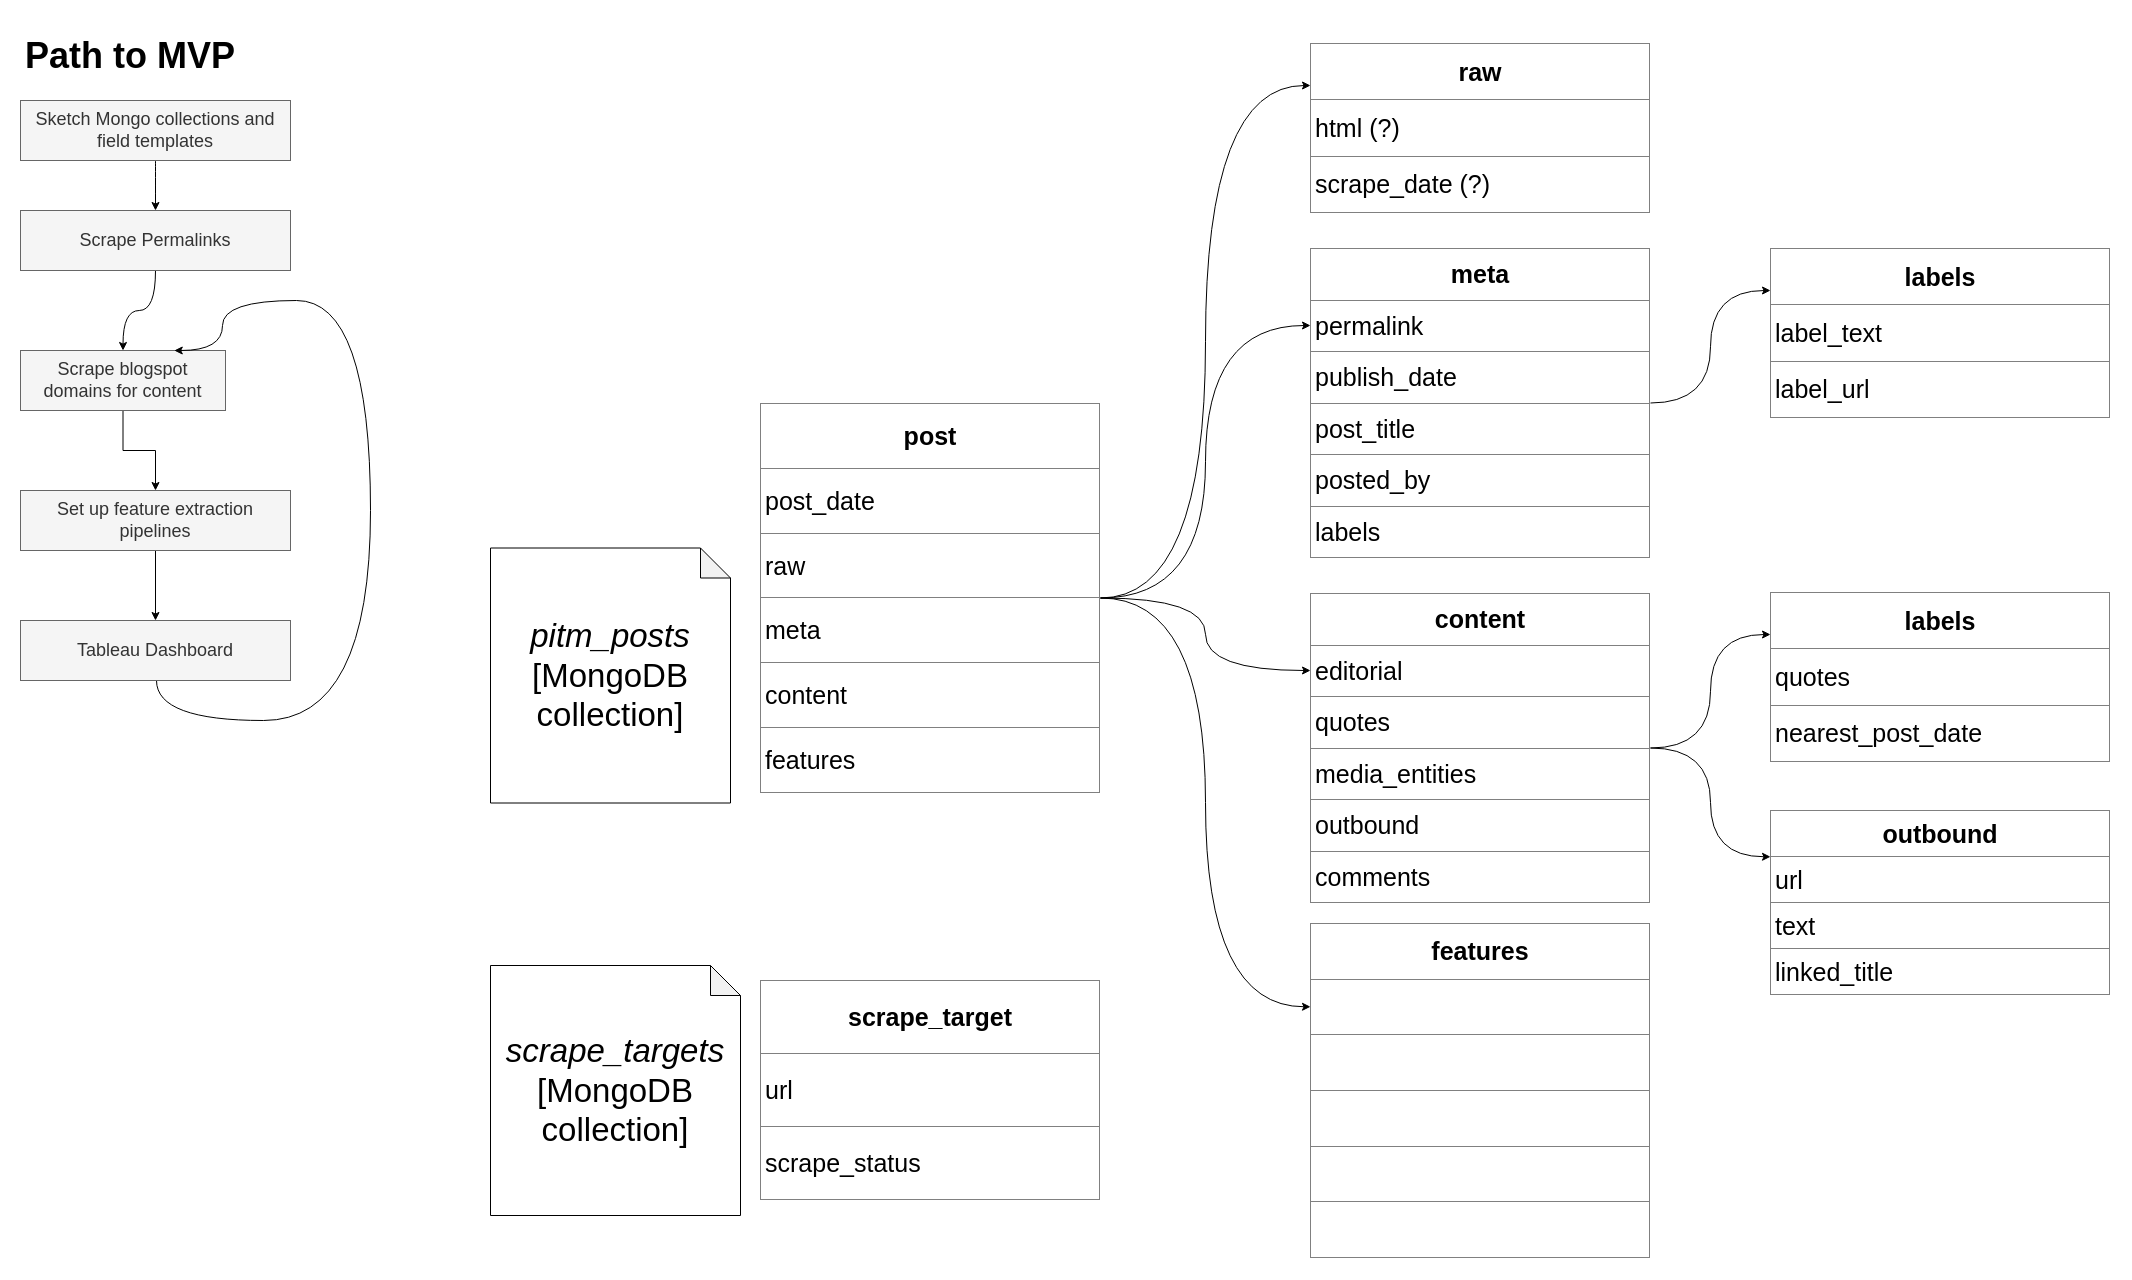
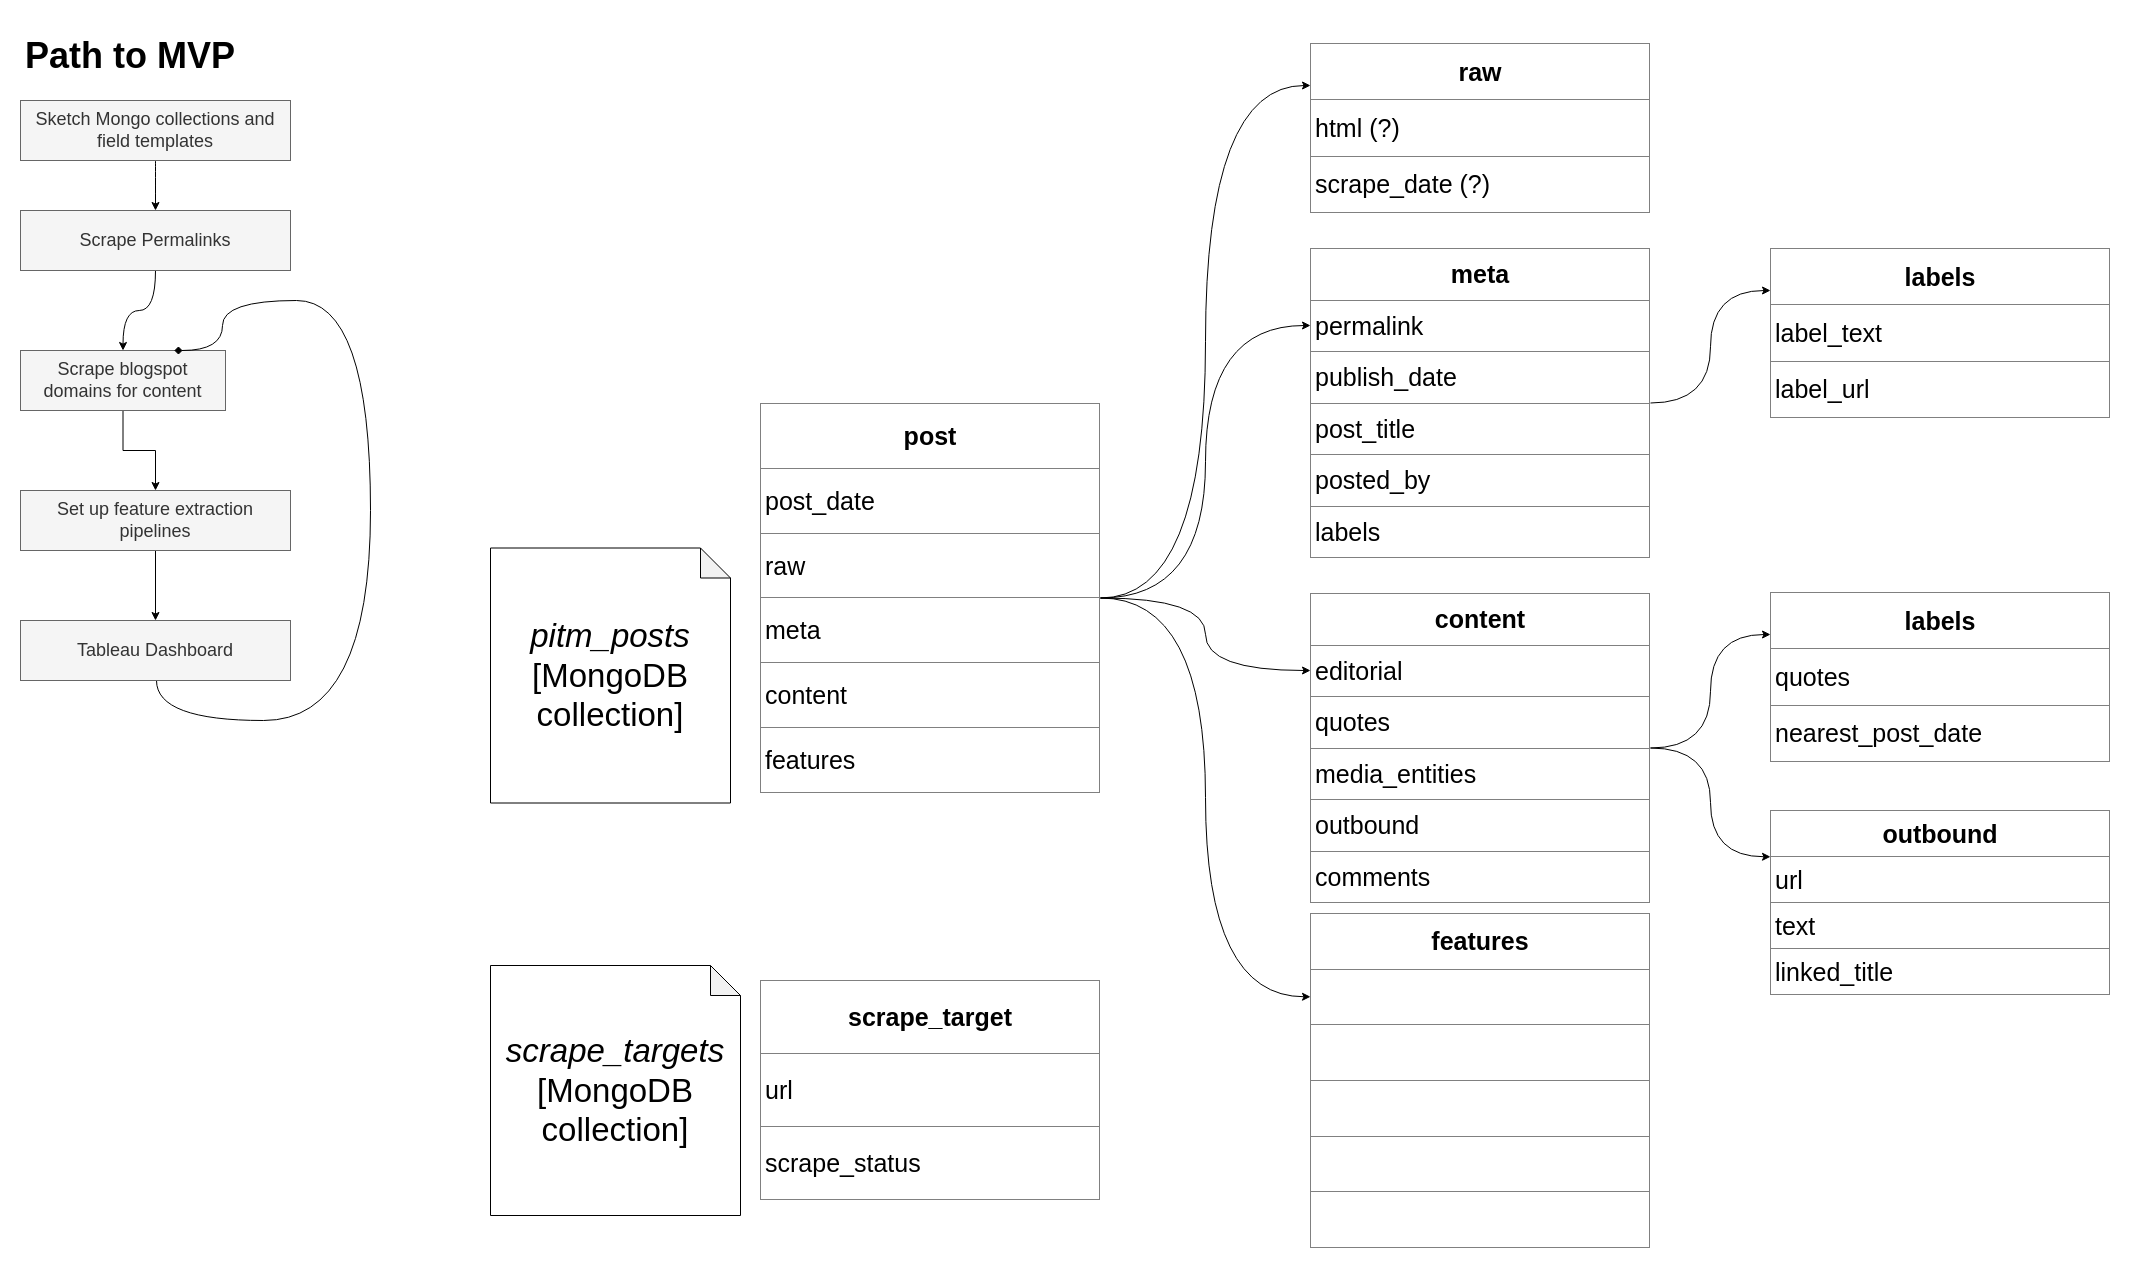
edge "Tableau Dashboard" -> "Scrape blogspot domains for content": arrowhead classic -> diamond
node "features": moved (1481, 1091) -> (1481, 1081)
